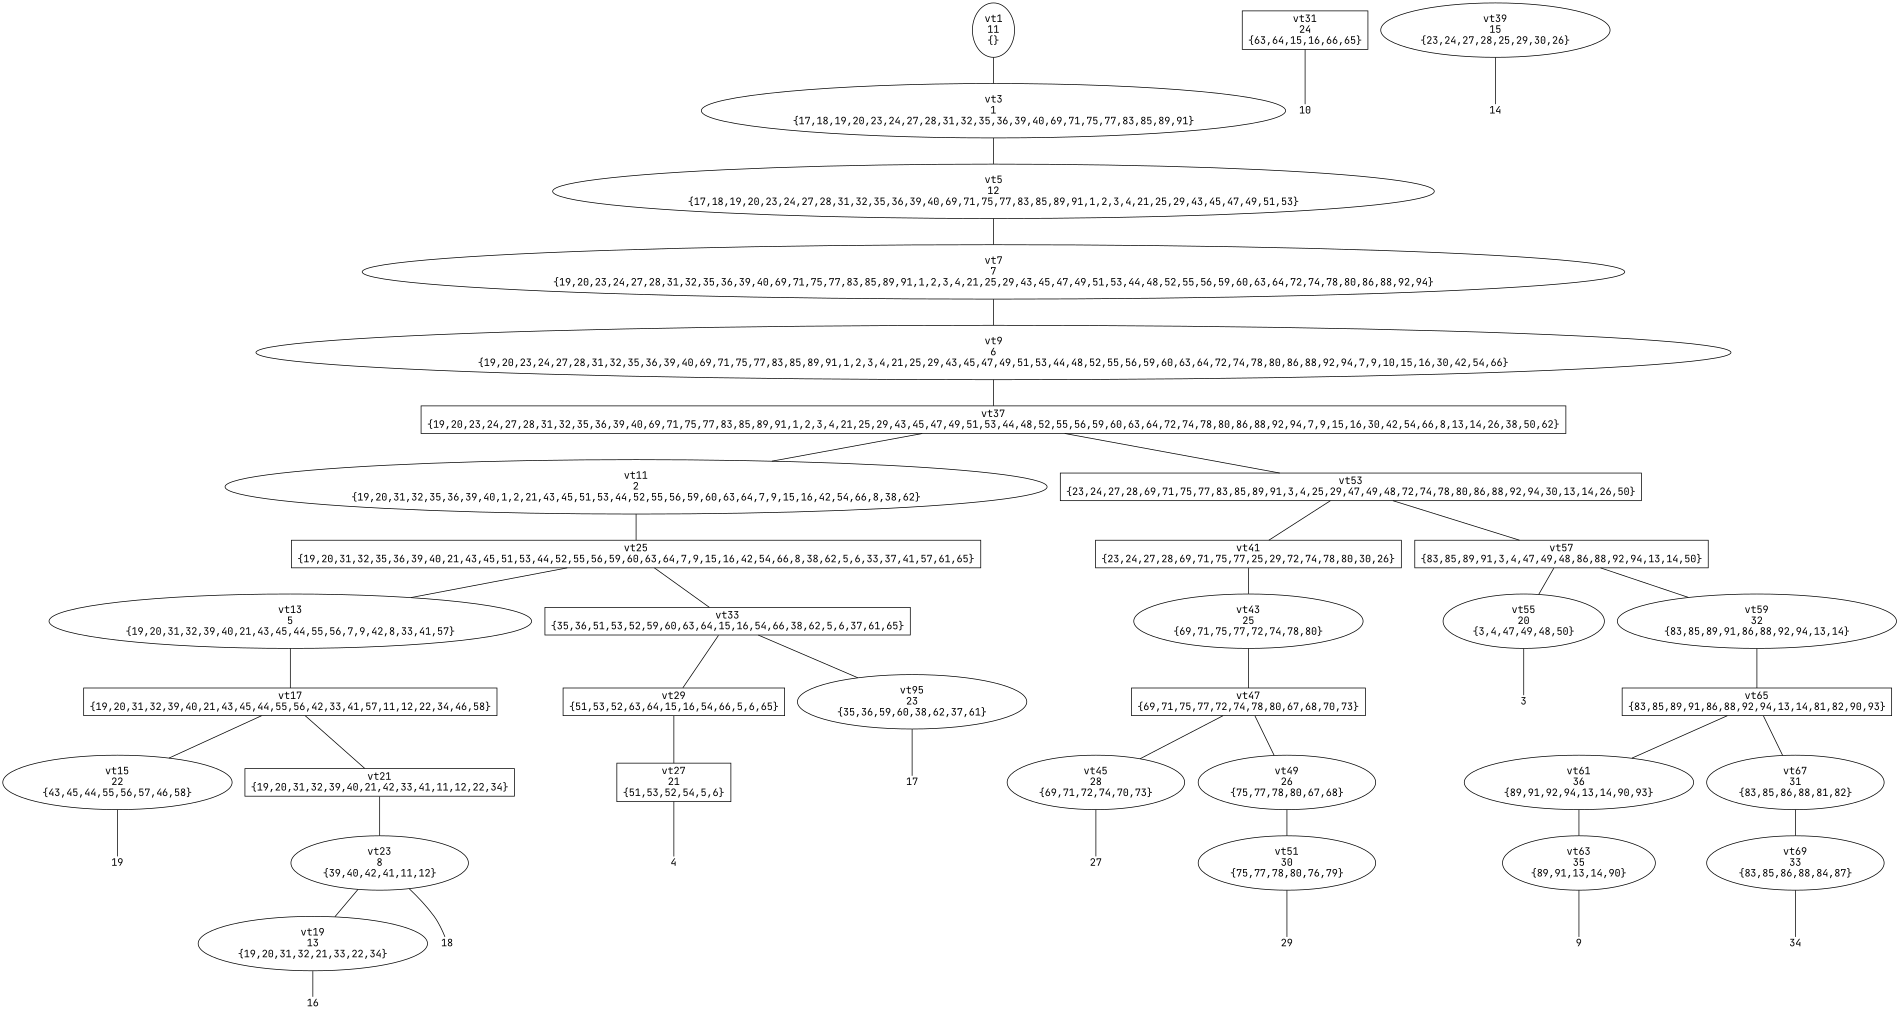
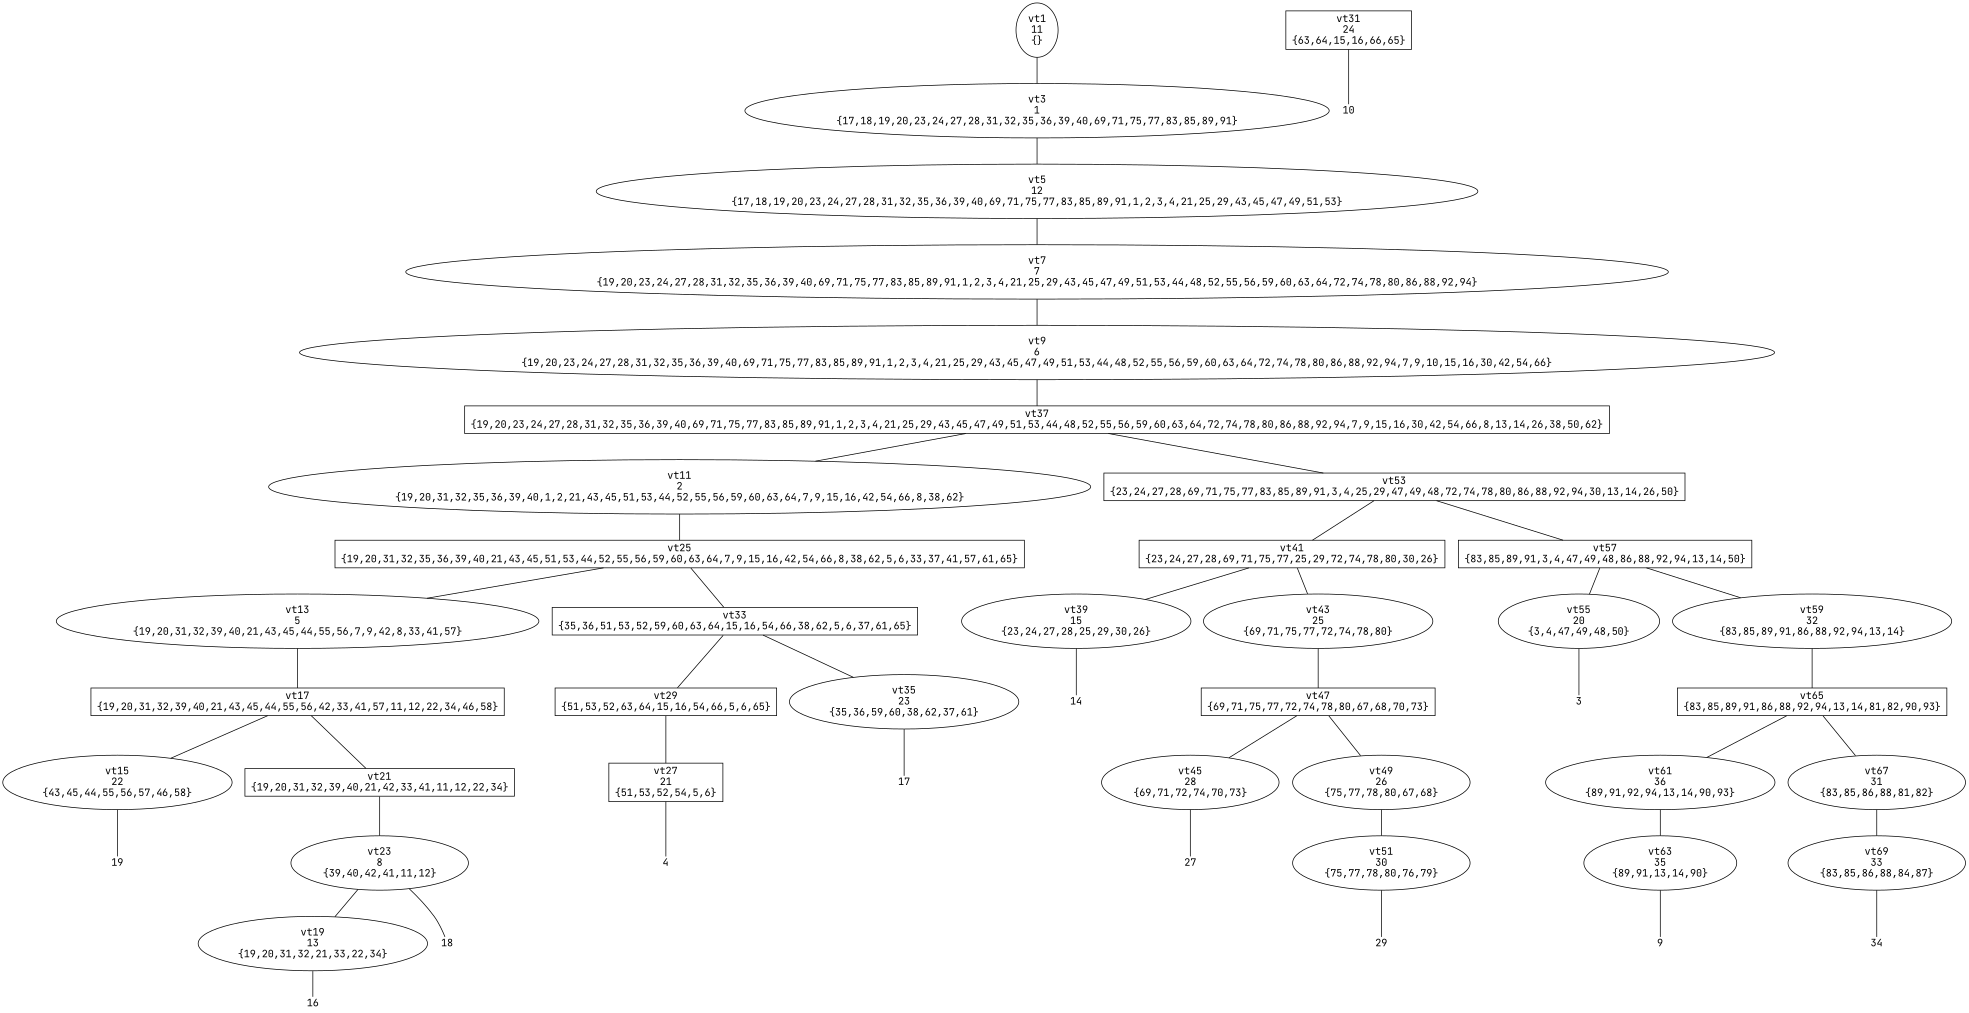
edge "vt41 {23,24,27,28,69,71,75,77,25,29,72,74,78,80,30,26}" -- "vt39 15 {23,24,27,28,25,29,30,26}": added
node "vt95 23 {35,36,59,60,38,62,37,61}": label "vt95 23 {35,36,59,60,38,62,37,61}" -> "vt35 23 {35,36,59,60,38,62,37,61}"
